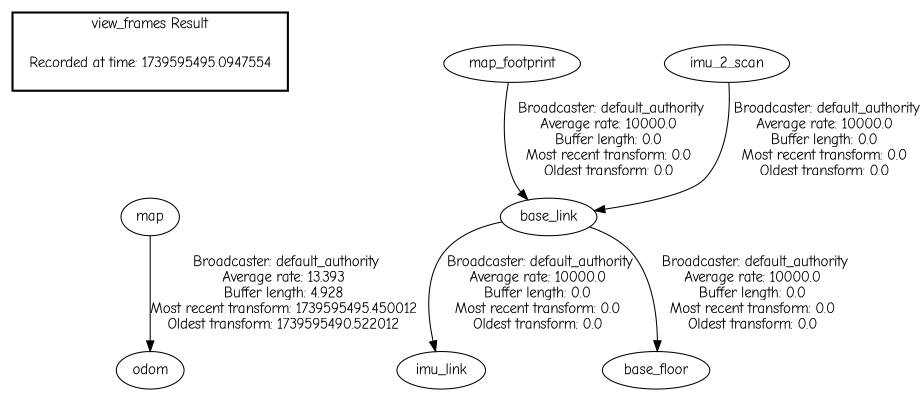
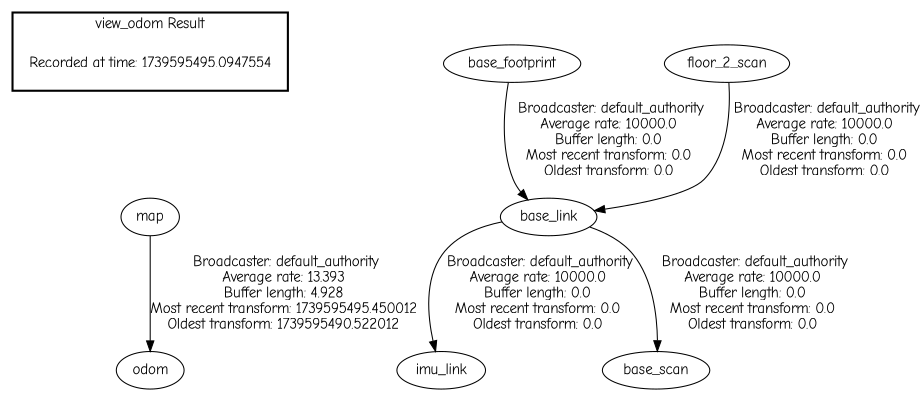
cluster "view_frames Result": label "view_frames Result" -> "view_odom Result"
node "map_footprint": label "map_footprint" -> "base_footprint"
node "imu_2_scan": label "imu_2_scan" -> "floor_2_scan"
node "base_floor": label "base_floor" -> "base_scan"
